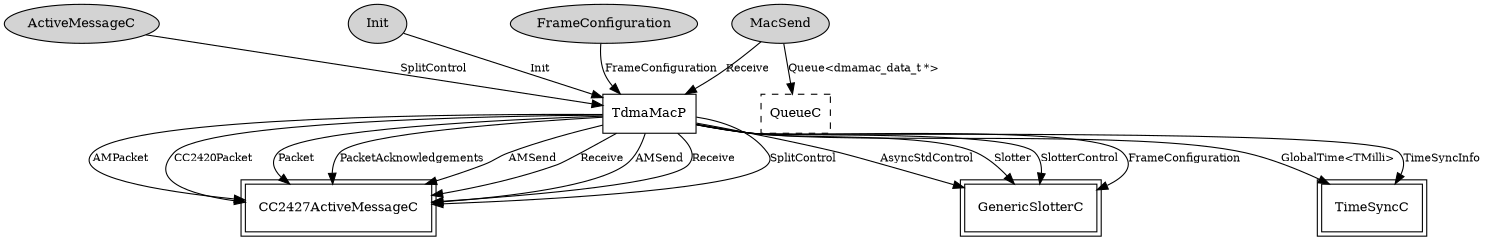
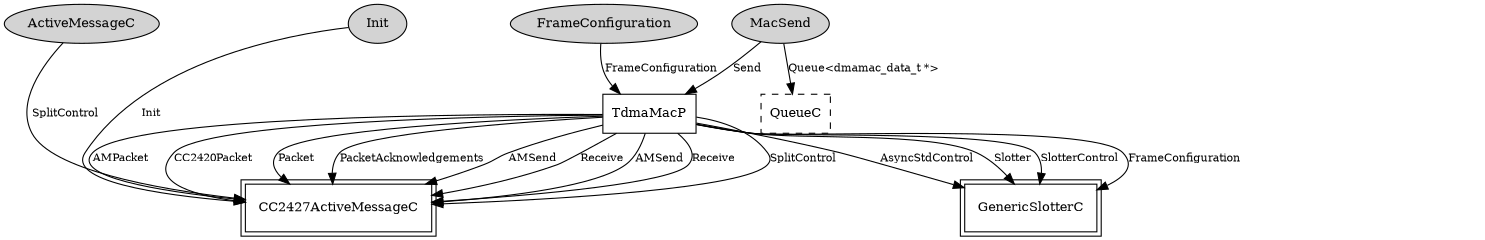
edge "Init" -> "TdmaMacP": now "Init" -> "CC2427ActiveMessageC"
edge "ActiveMessageC" -> "TdmaMacP": now "ActiveMessageC" -> "CC2427ActiveMessageC"
edge "MacSend" -> "TdmaMacP": label "Receive" -> "Send"
node "TimeSyncC": removed
